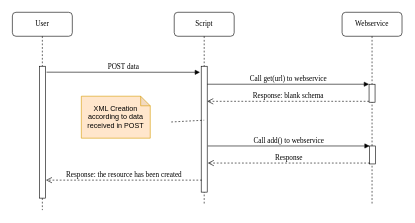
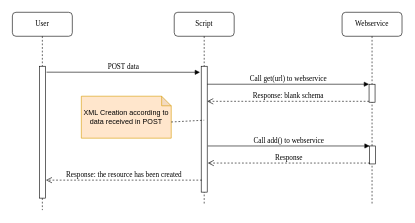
node "XML Creation according to data received in POST": size 69x42 -> 90x42
